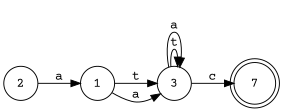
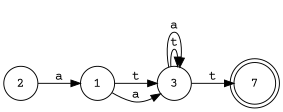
edge "3" -> "7": label "c" -> "t"
